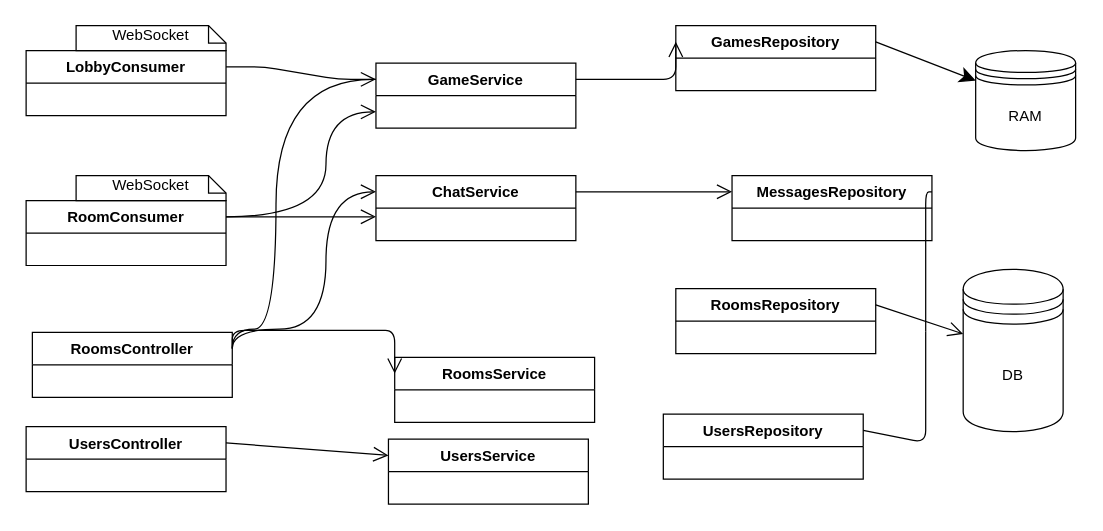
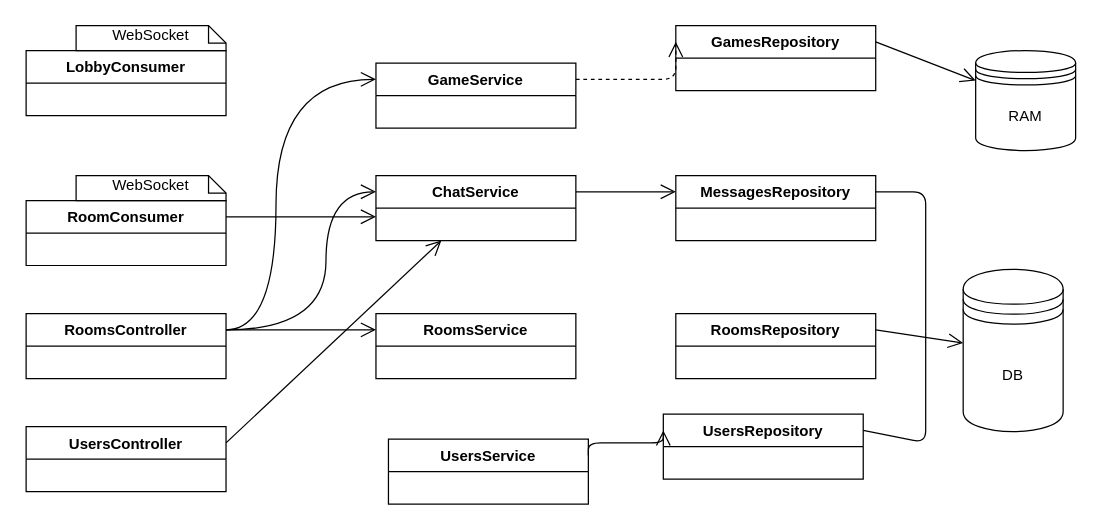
edge "LobbyConsumer" -- "GameService": removed
edge "GamesRepository" -> "RAM": arrowhead classic -> open
edge "GameService" -> "GamesRepository": style solid -> dashed
edge "RoomConsumer" -> "GameService": removed
node "MessagesRepository": moved (832, 208) -> (776, 208)
node "RoomsRepository": moved (776, 321) -> (776, 346)
node "RoomsController": moved (132, 365) -> (126, 346)
node "RoomsService": moved (494, 390) -> (476, 346)
edge "UsersService" -> "UsersRepository": added
edge "UsersController" -> "UsersService": now "UsersController" -> "ChatService"
